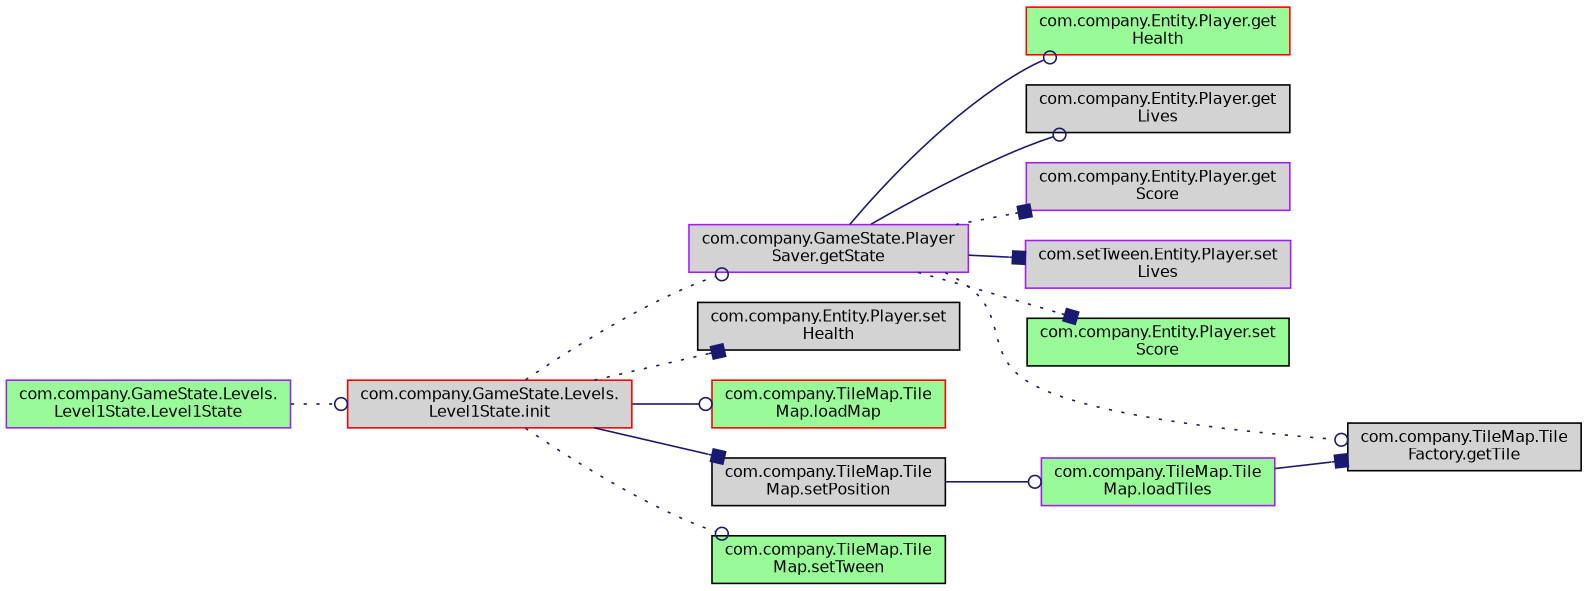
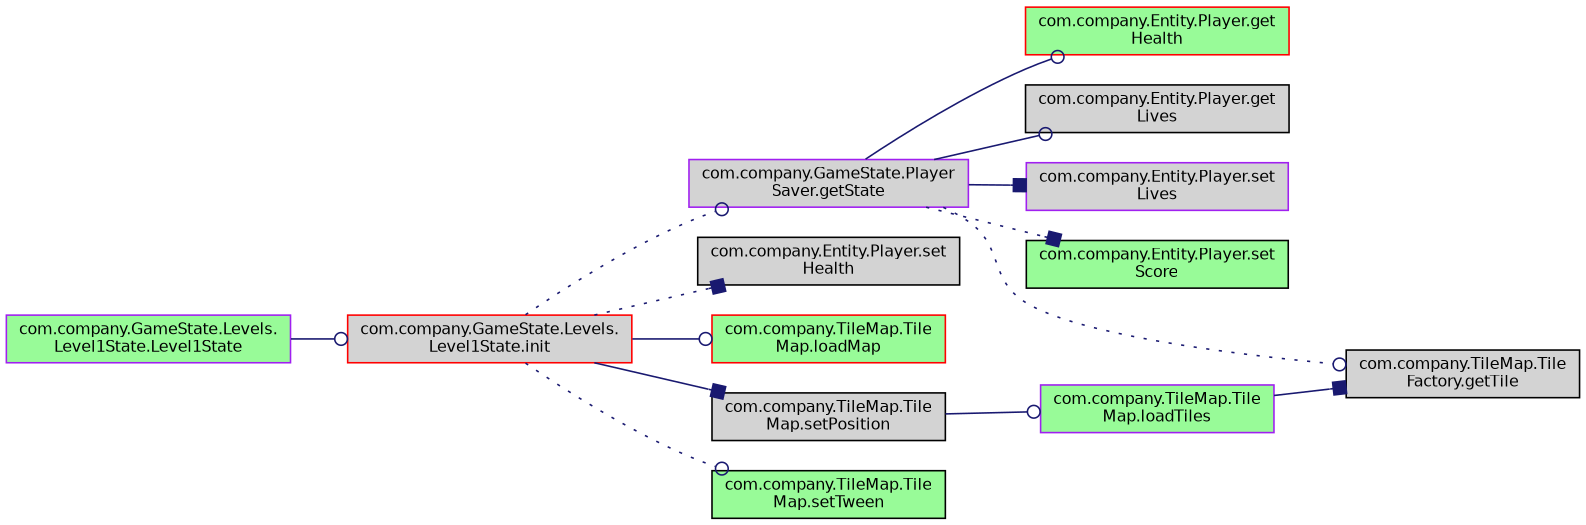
node "com.company.Entity.Player.get Score": removed
node "com.setTween.Entity.Player.set Lives": label "com.setTween.Entity.Player.set Lives" -> "com.company.Entity.Player.set Lives"
edge "com.company.GameState.Levels. Level1State.Level1State" -> "com.company.GameState.Levels. Level1State.init": style dotted -> solid
